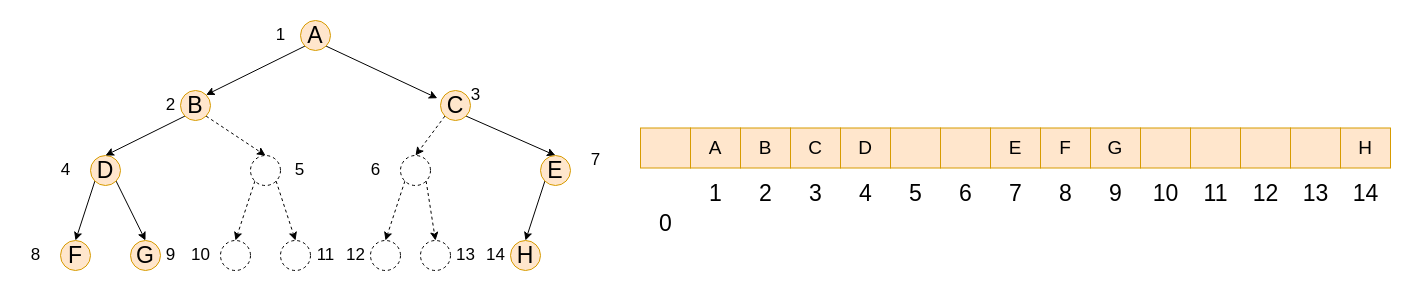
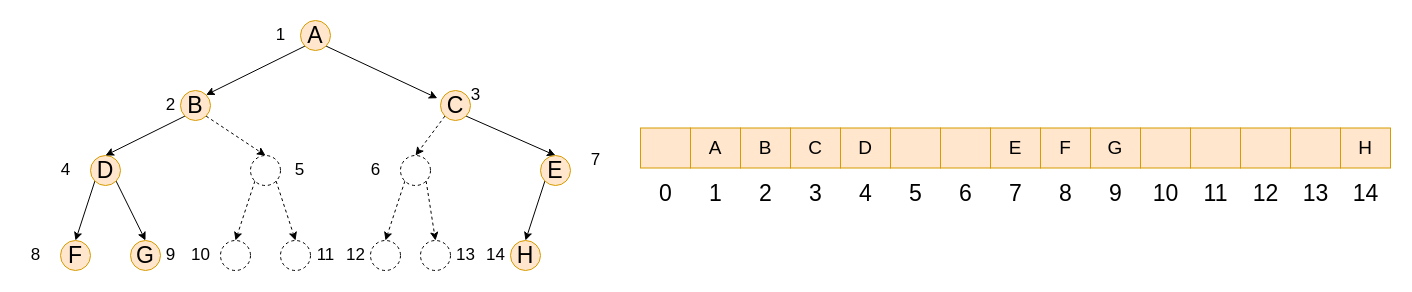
node "0": moved (666, 223) -> (666, 193)
